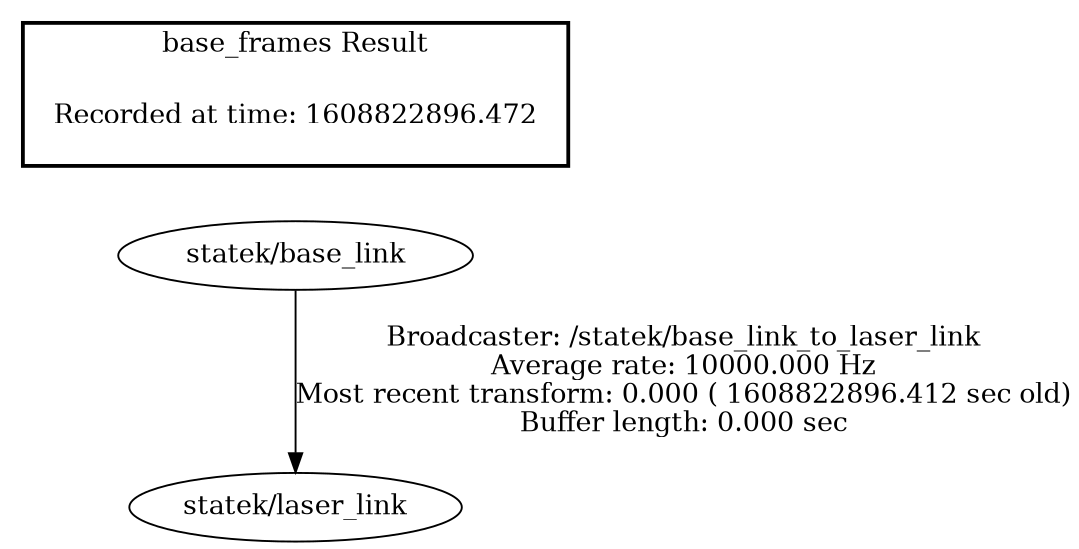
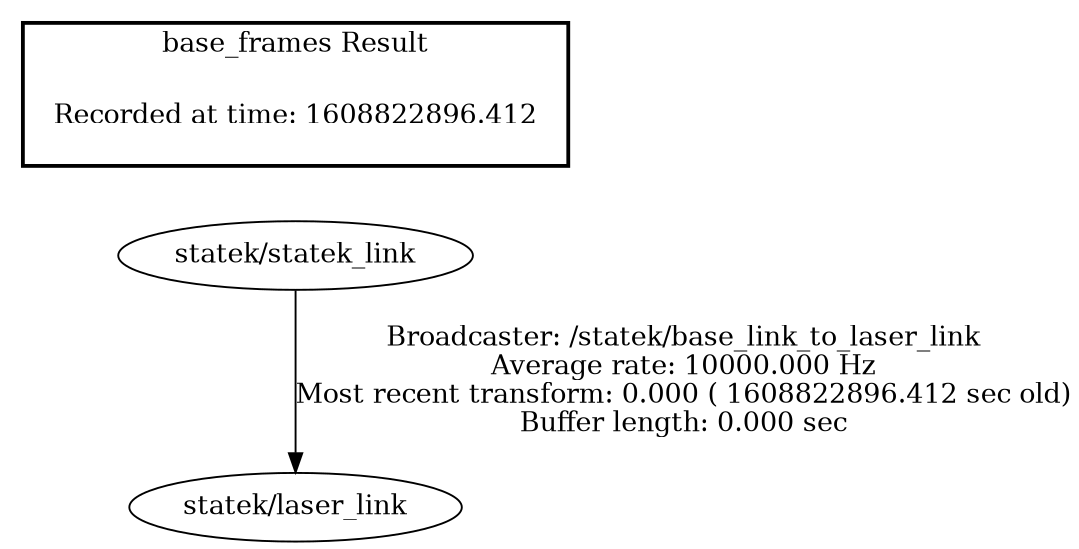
node "Recorded at time: 1608822896.472": label "Recorded at time: 1608822896.472" -> "Recorded at time: 1608822896.412"
node "statek/base_link": label "statek/base_link" -> "statek/statek_link"
